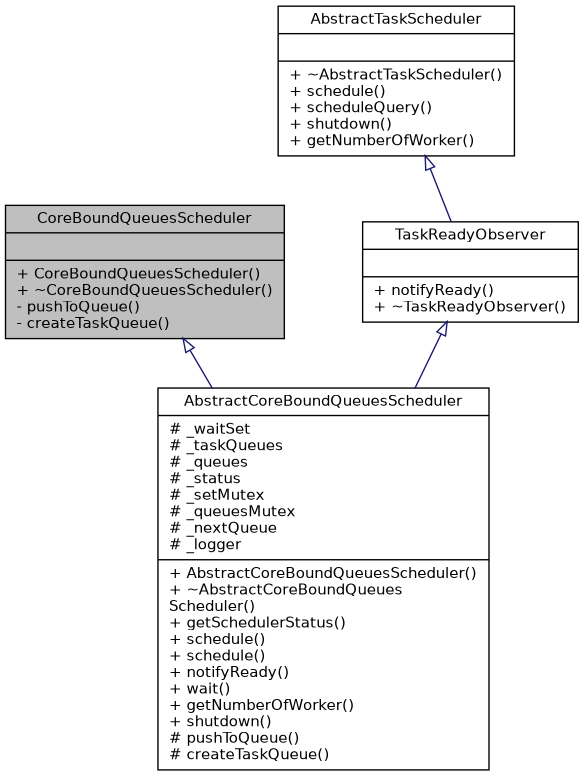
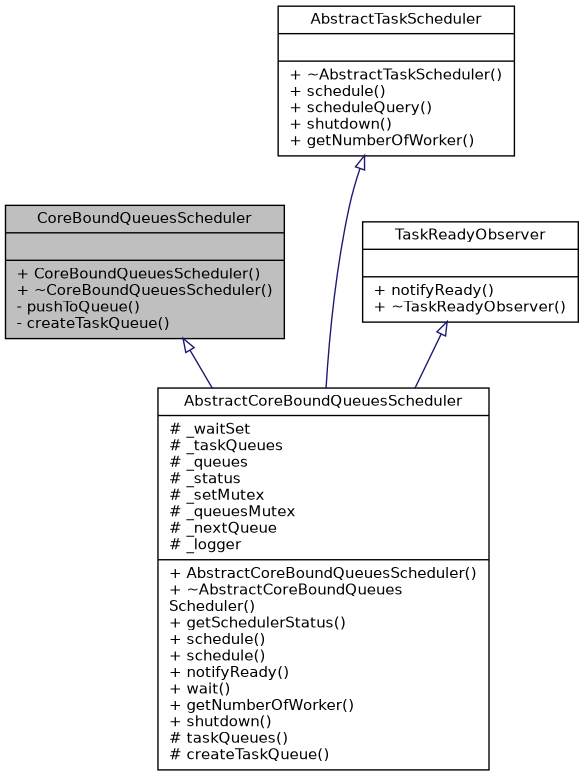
edge "TaskReadyObserver" -> "AbstractTaskScheduler": now "AbstractCoreBoundQueuesScheduler" -> "AbstractTaskScheduler"
node "AbstractCoreBoundQueuesScheduler": text "# pushToQueue()" -> "# taskQueues()"
